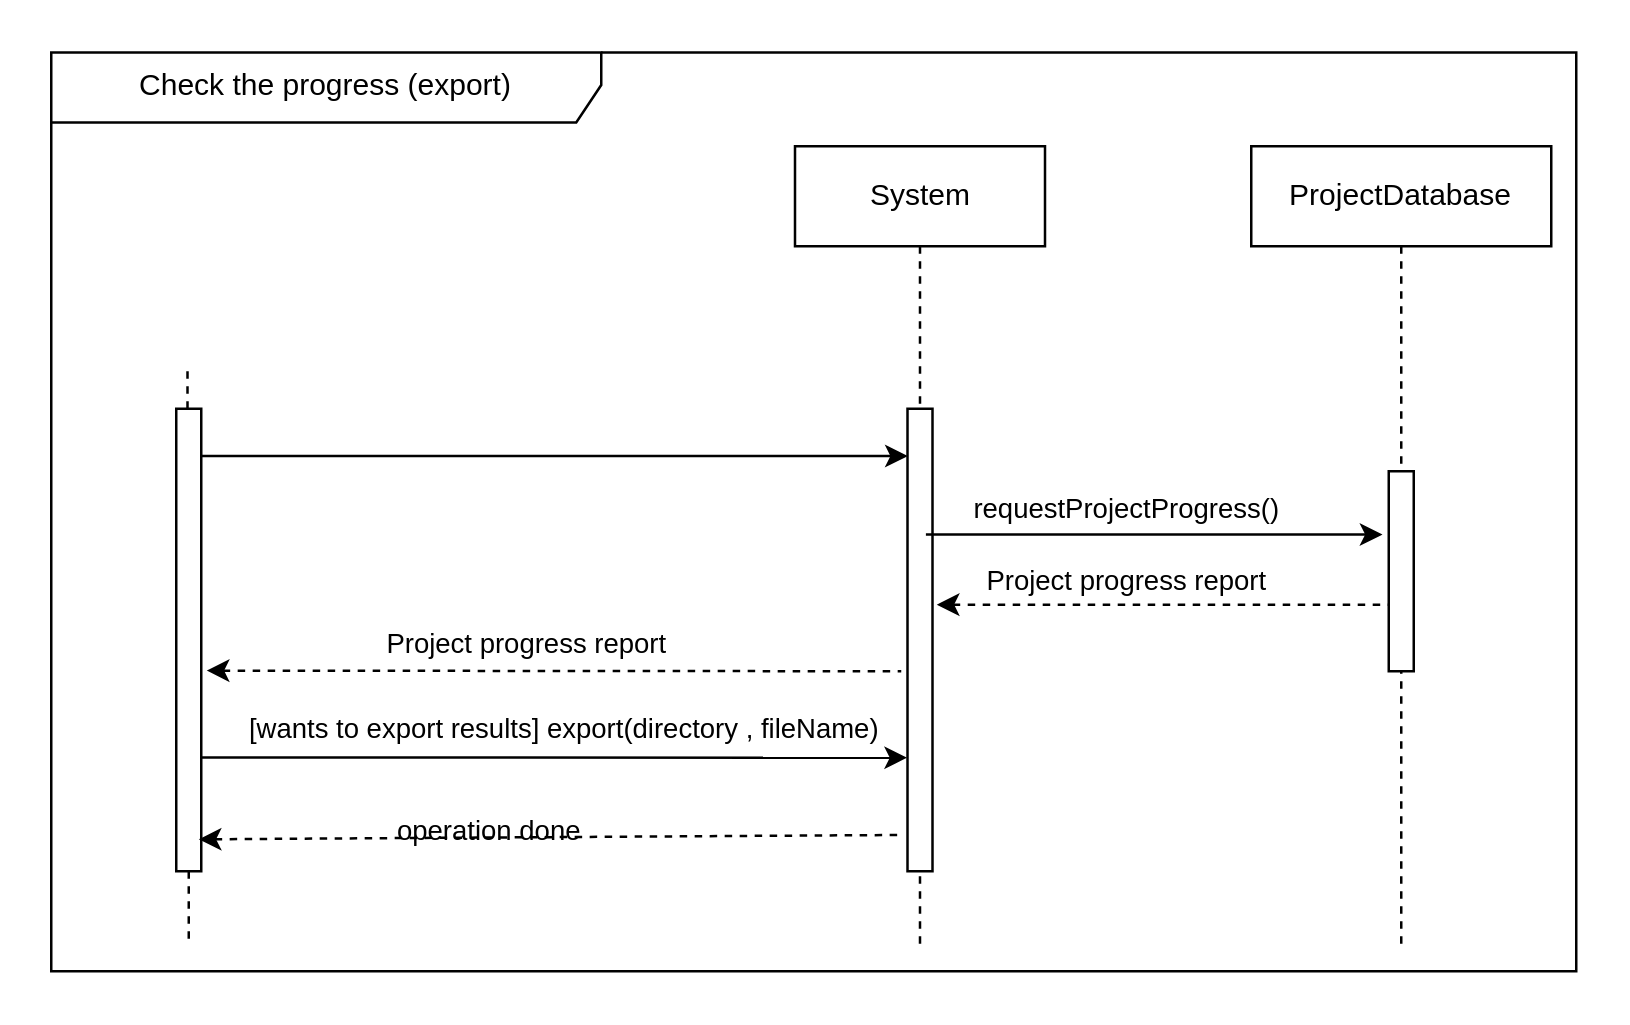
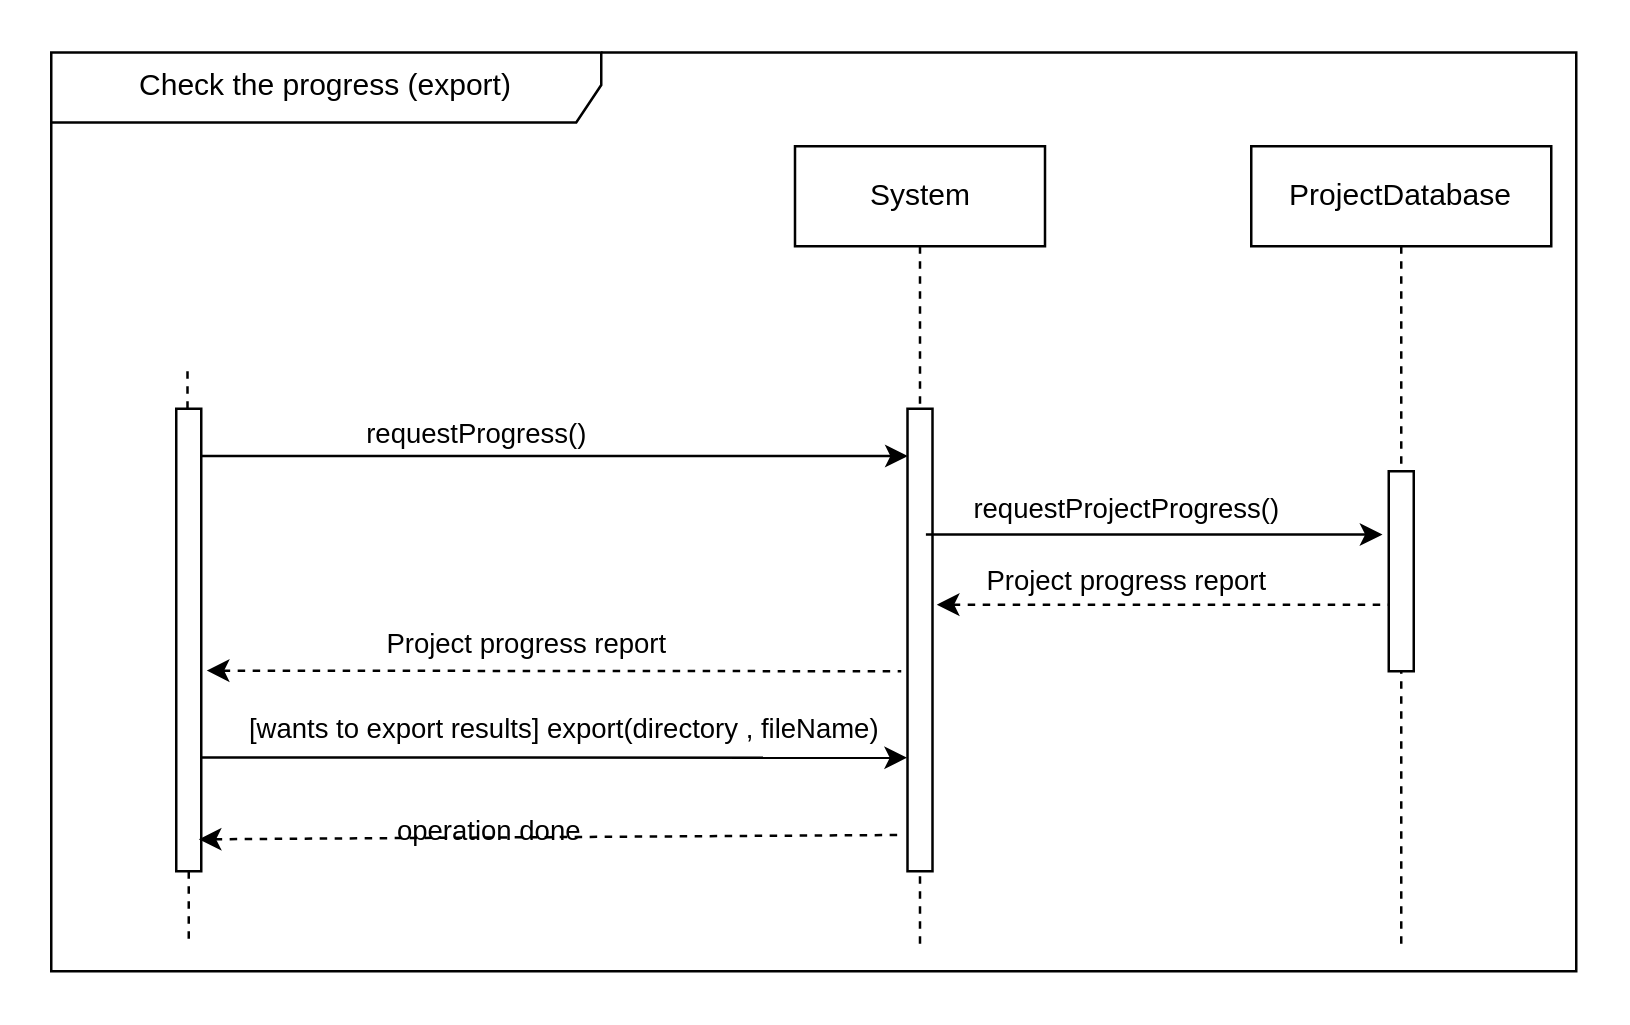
node "requestProgress()": added
